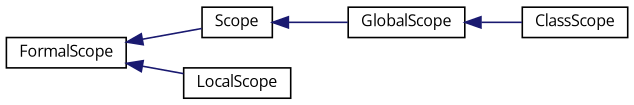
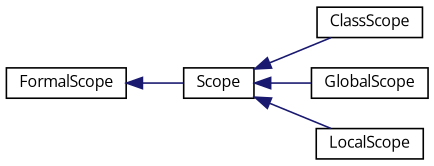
edge "ClassScope" -> "GlobalScope": now "ClassScope" -> "Scope"
edge "LocalScope" -> "FormalScope": now "LocalScope" -> "Scope"
